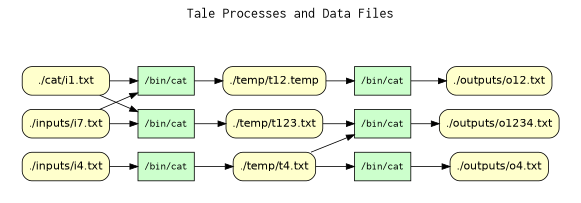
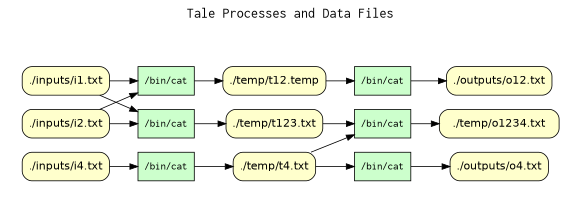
node "./cat/i1.txt": label "./cat/i1.txt" -> "./inputs/i1.txt"
node "./inputs/i7.txt": label "./inputs/i7.txt" -> "./inputs/i2.txt"
node "./outputs/o1234.txt": label "./outputs/o1234.txt" -> "./temp/o1234.txt"
